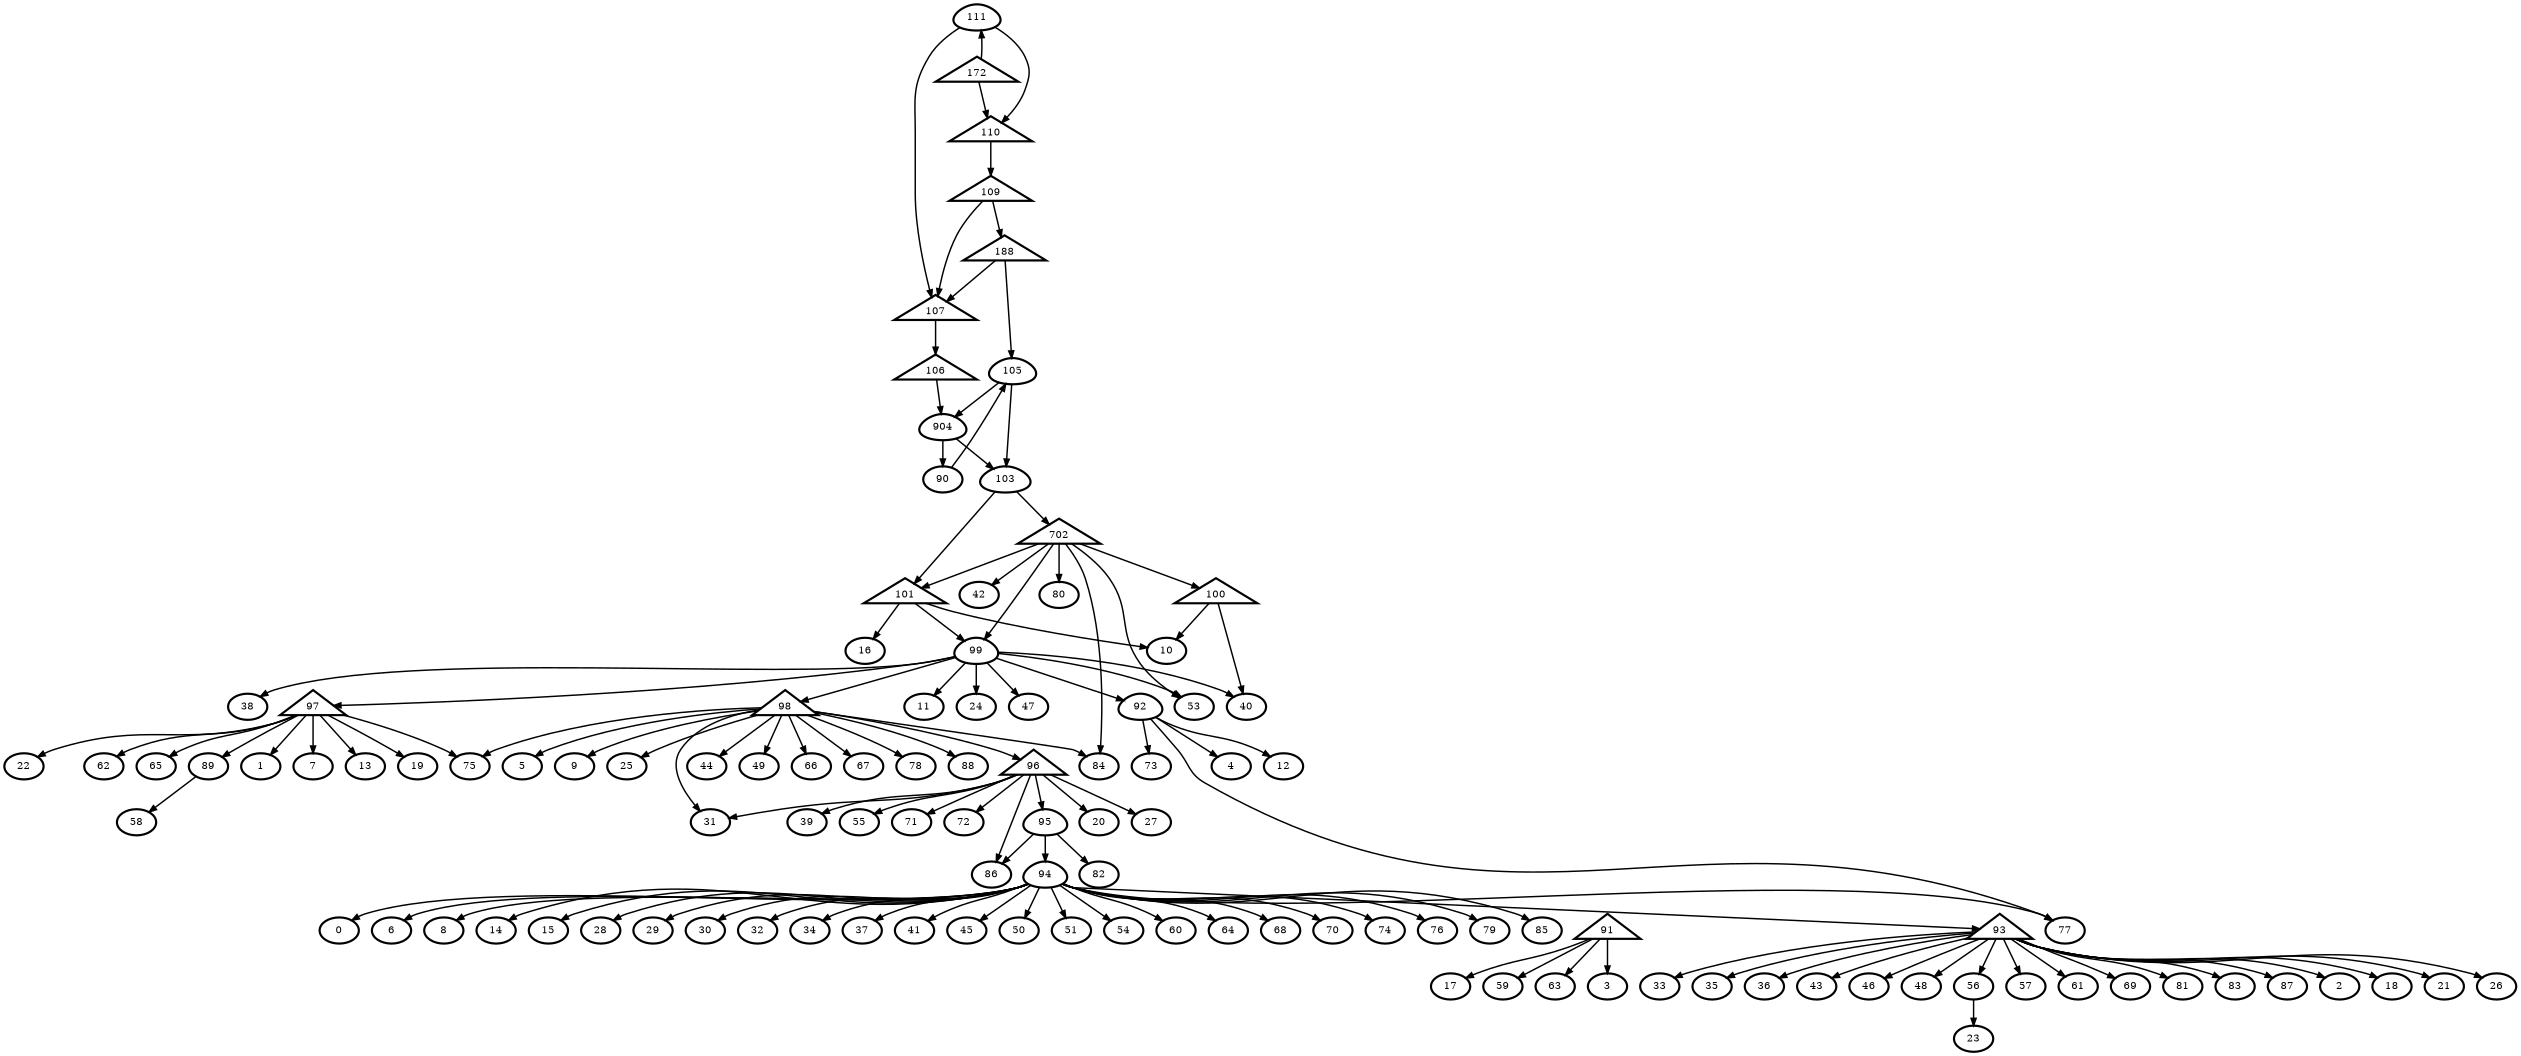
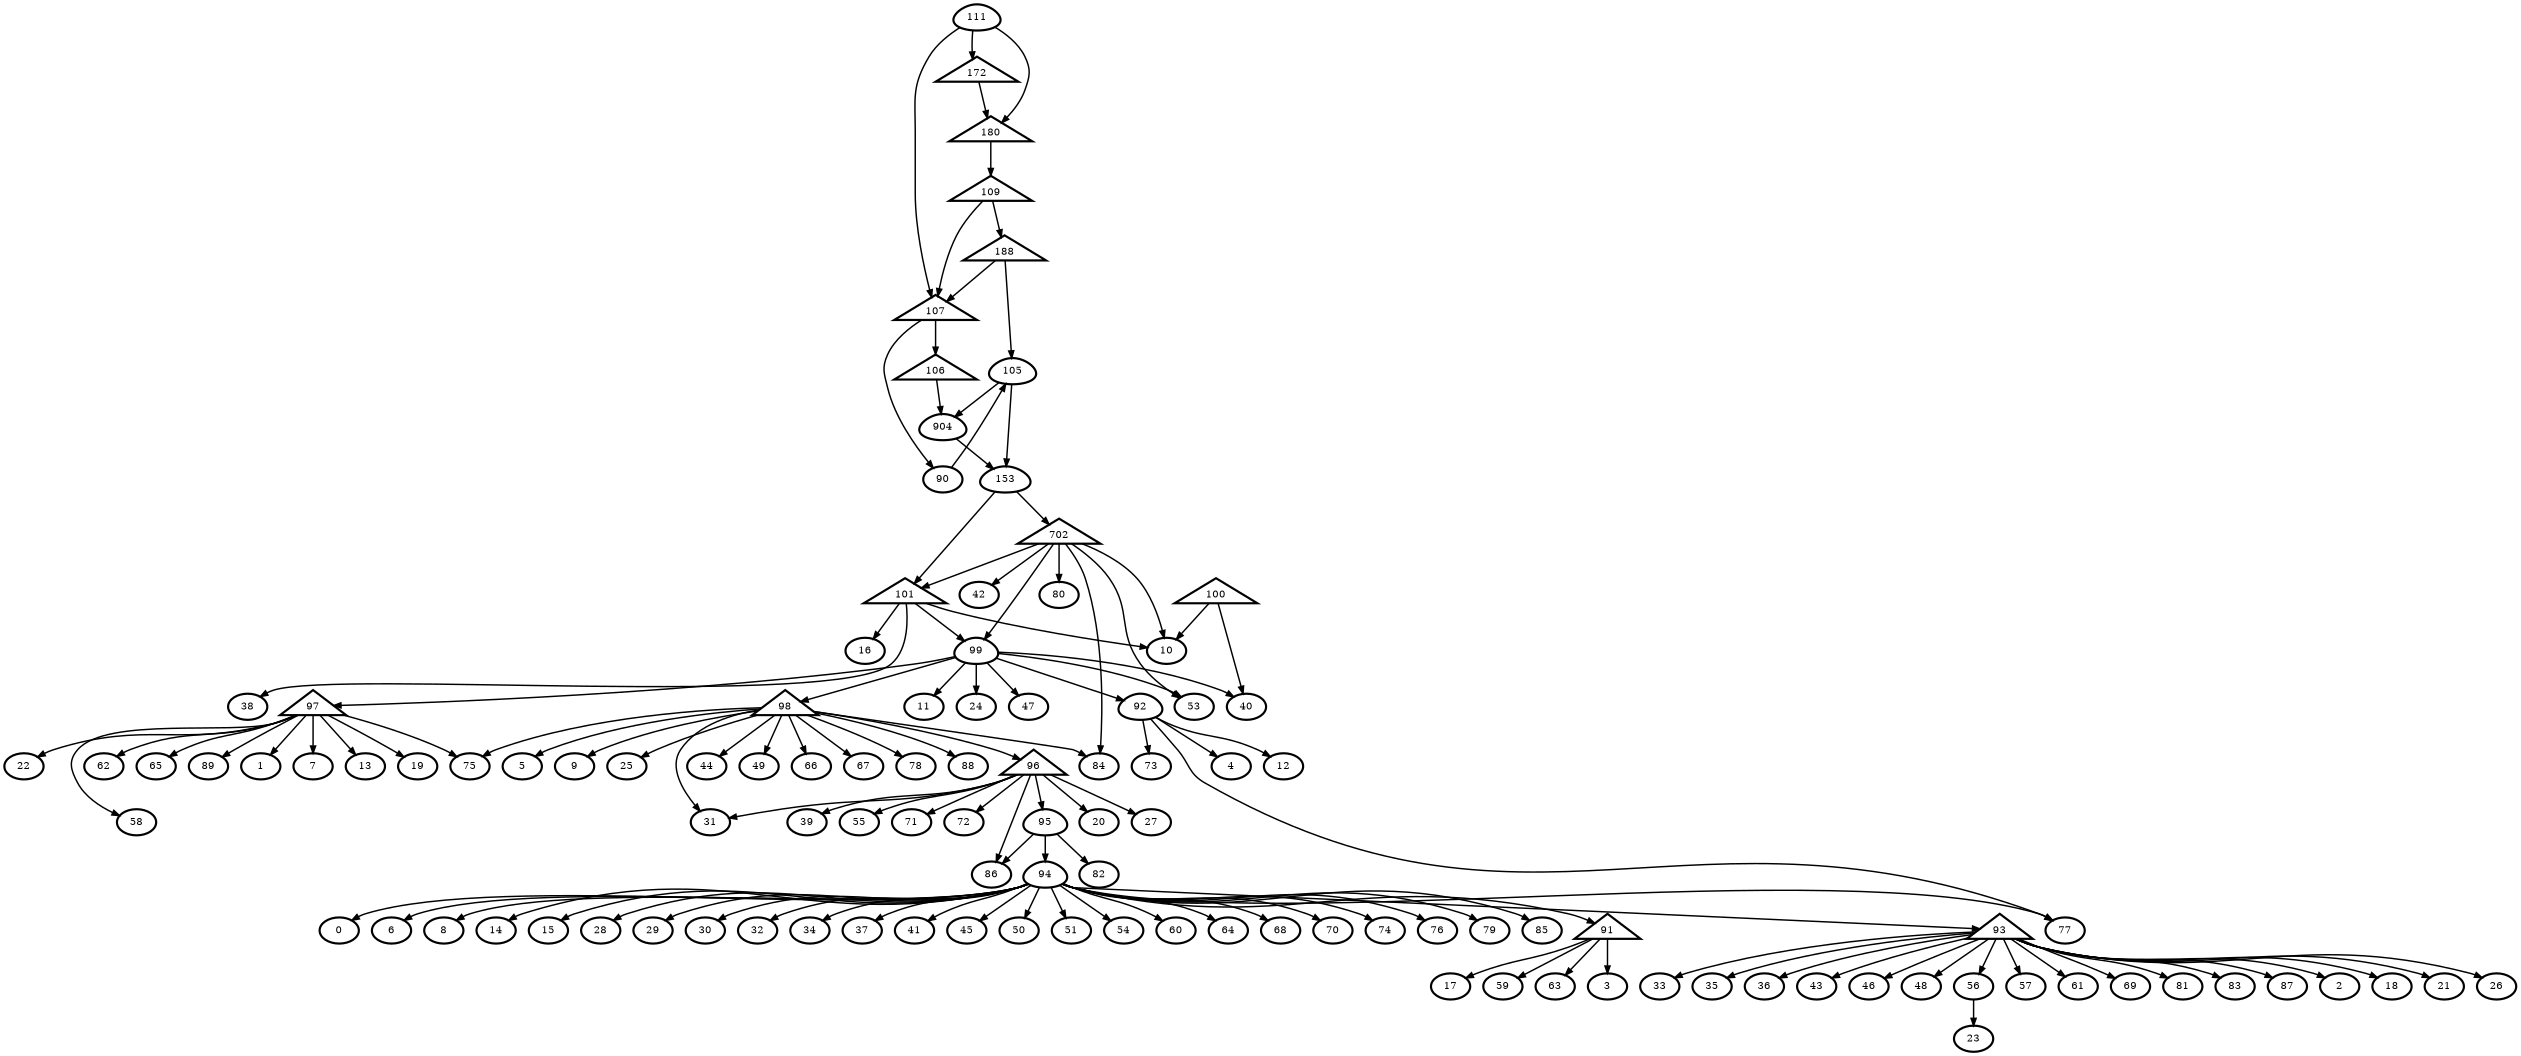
edge "172" -> "111": reversed
node "110": label "110" -> "180"
edge "904" -> "90": now "107" -> "90"
node "103": label "103" -> "153"
edge "702" -> "100": now "702" -> "10"
edge "99" -> "38": now "101" -> "38"
edge "89" -> "58": now "97" -> "58"
edge "94" -> "91": added
